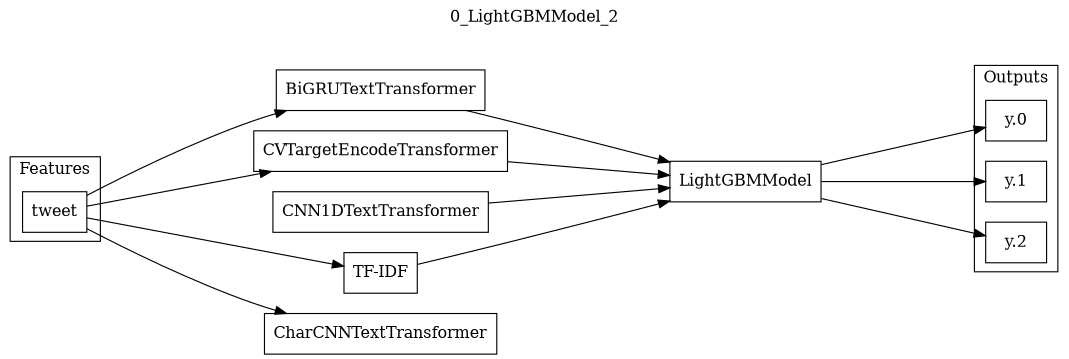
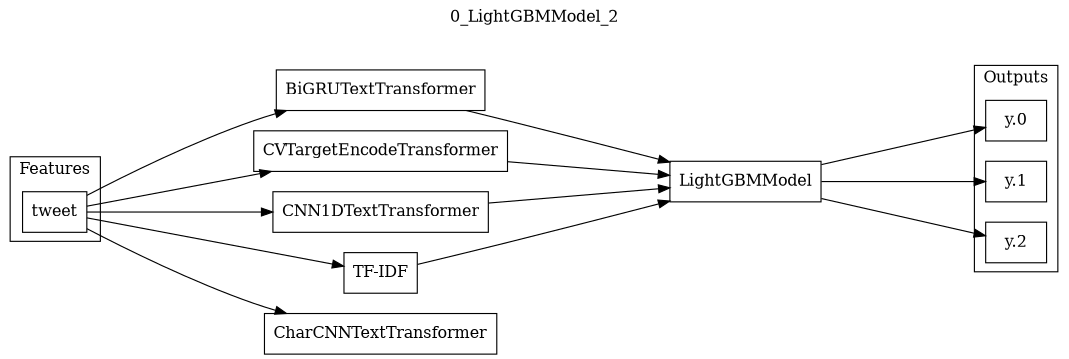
edge "tweet" -> "CNN1DTextTransformer": added
